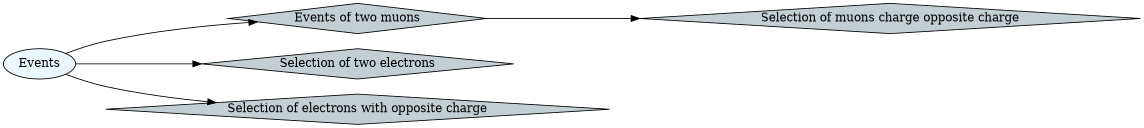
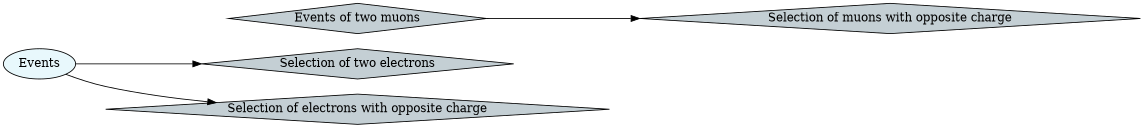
node "Selection of muons charge opposite charge": label "Selection of muons charge opposite charge" -> "Selection of muons with opposite charge"
edge "Events" -> "Events of two muons": removed
